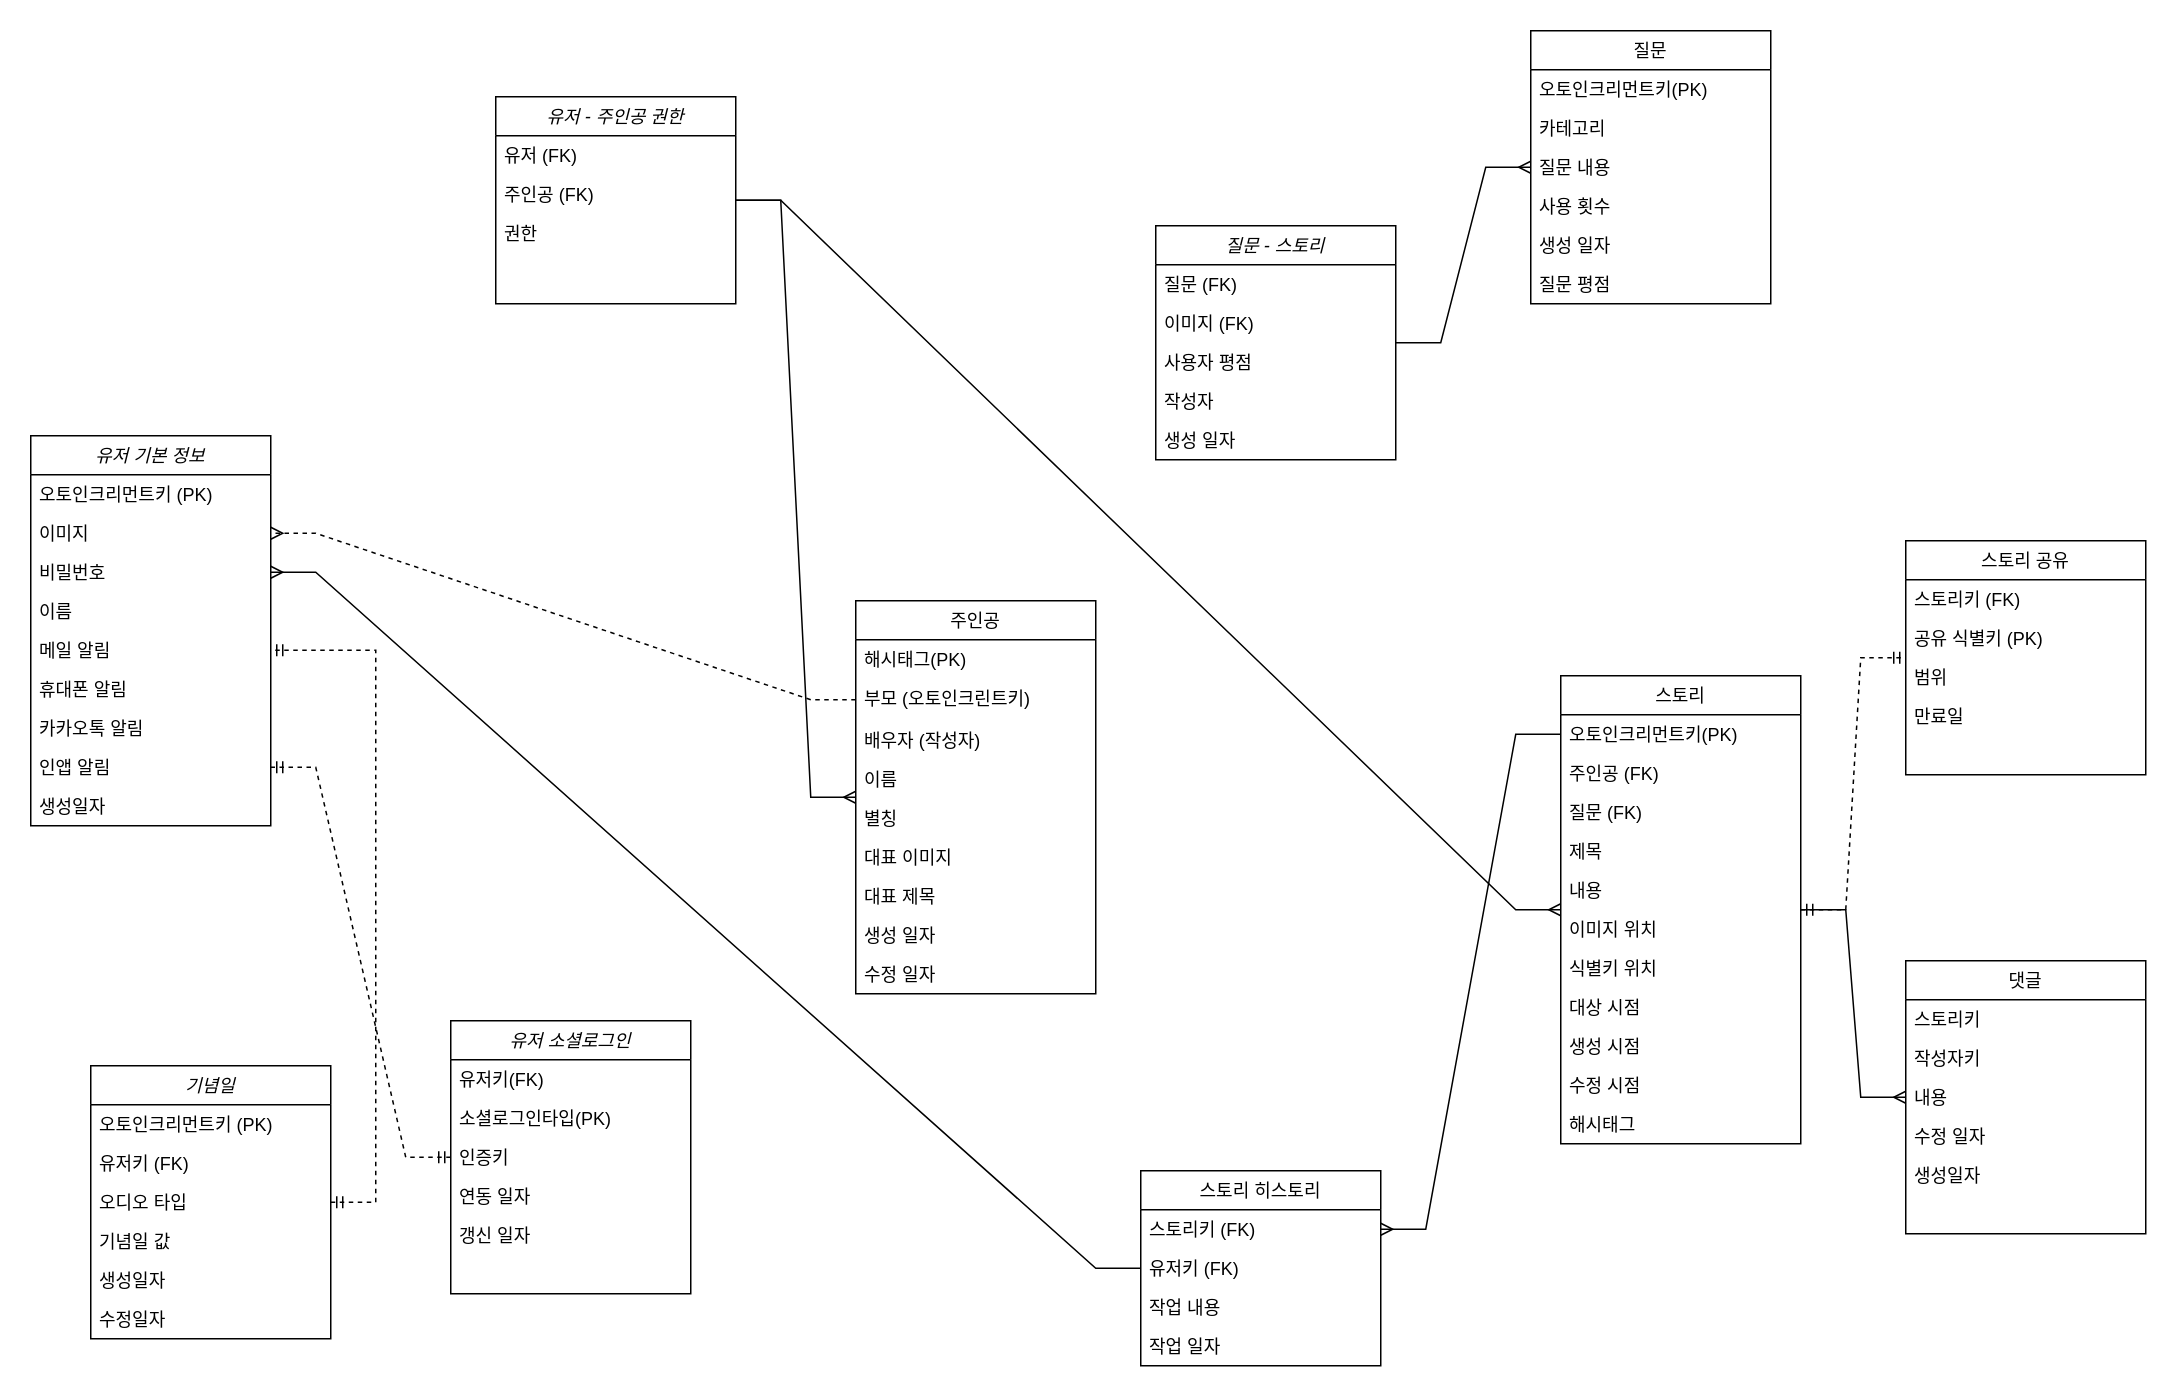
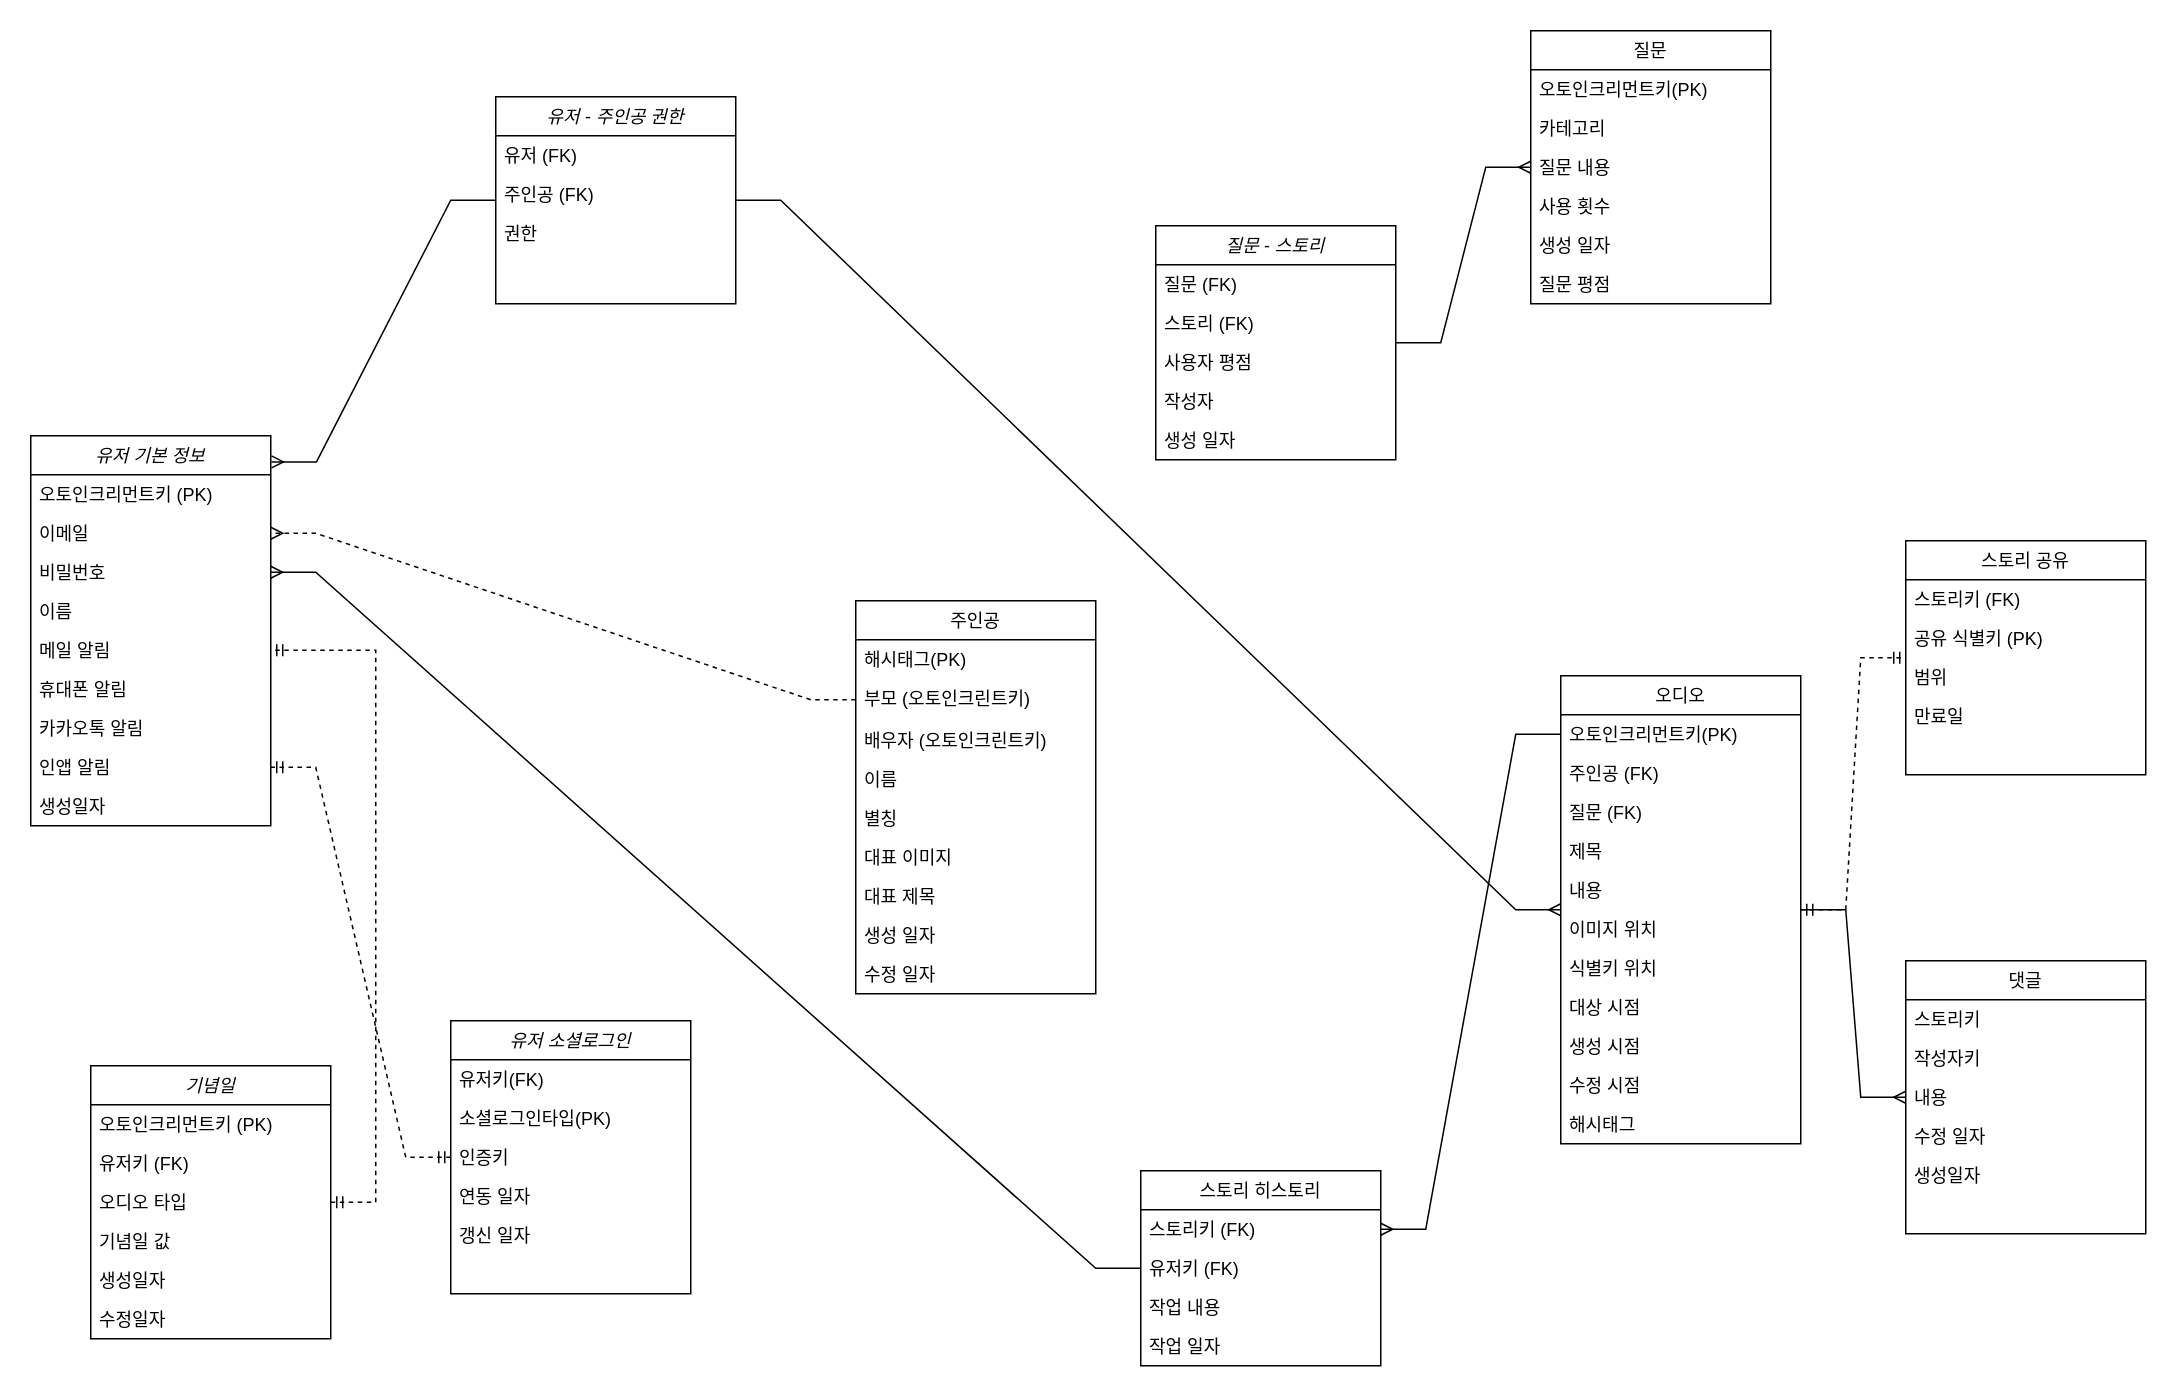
node "이미지 (FK)": label "이미지 (FK)" -> "스토리 (FK)"
edge "유저 - 주인공 권한" -> "유저 기본 정보": added
edge "유저 - 주인공 권한" -> "주인공": removed
node "이미지": label "이미지" -> "이메일"
node "스토리": label "스토리" -> "오디오"
node "배우자 (작성자)": label "배우자 (작성자)" -> "배우자 (오토인크린트키)"
